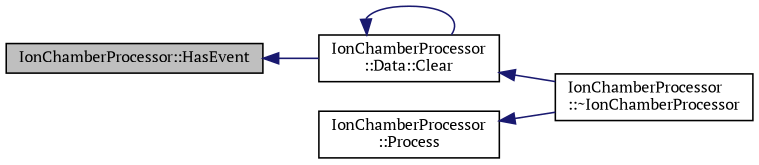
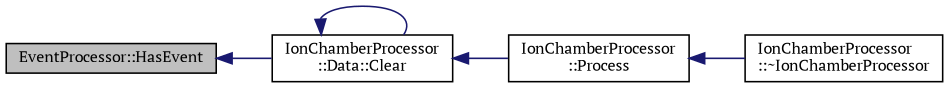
node "IonChamberProcessor::HasEvent": label "IonChamberProcessor::HasEvent" -> "EventProcessor::HasEvent"
edge "IonChamberProcessor ::~IonChamberProcessor" -> "IonChamberProcessor ::Data::Clear": now "IonChamberProcessor ::Process" -> "IonChamberProcessor ::Data::Clear"
